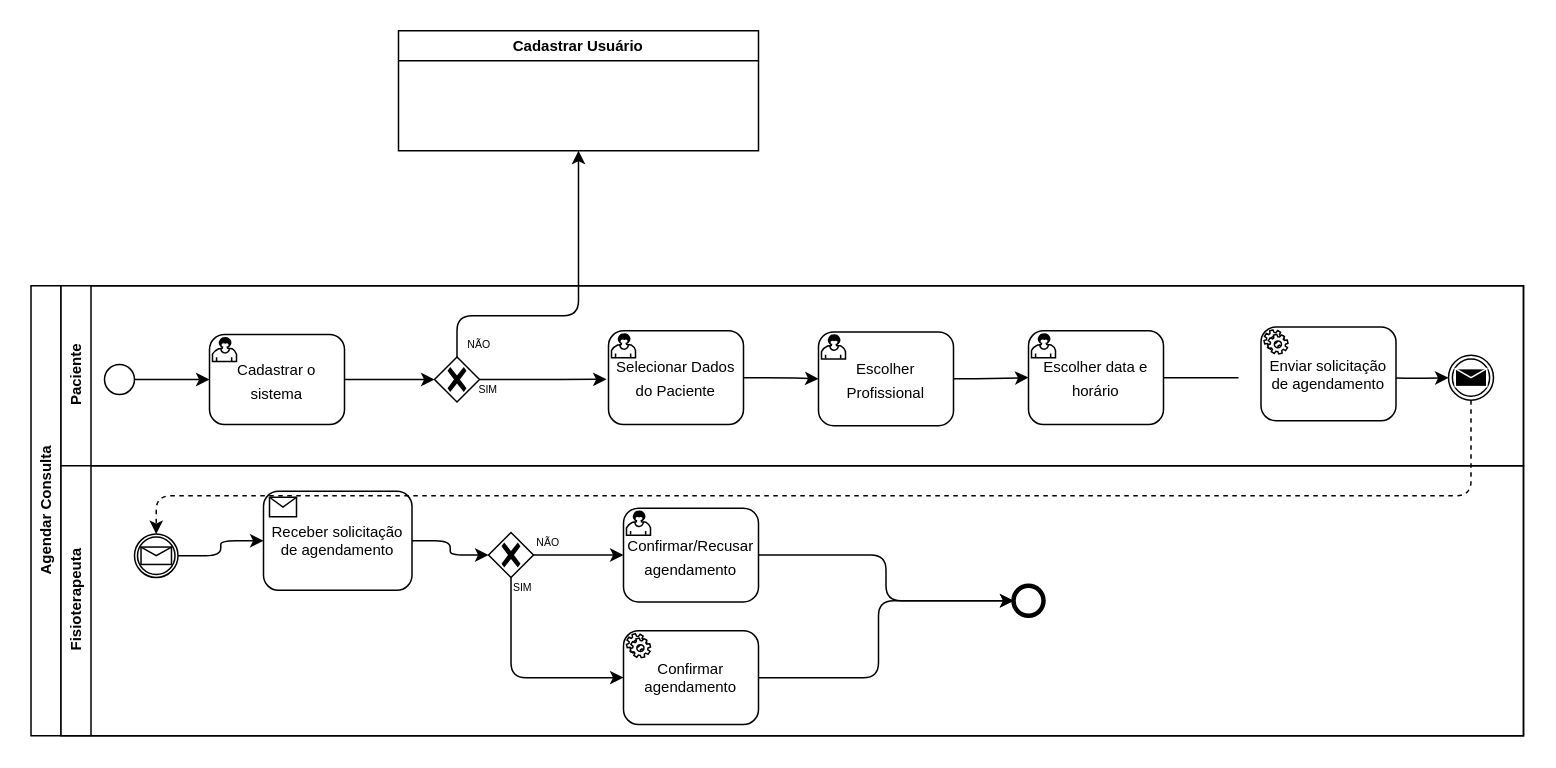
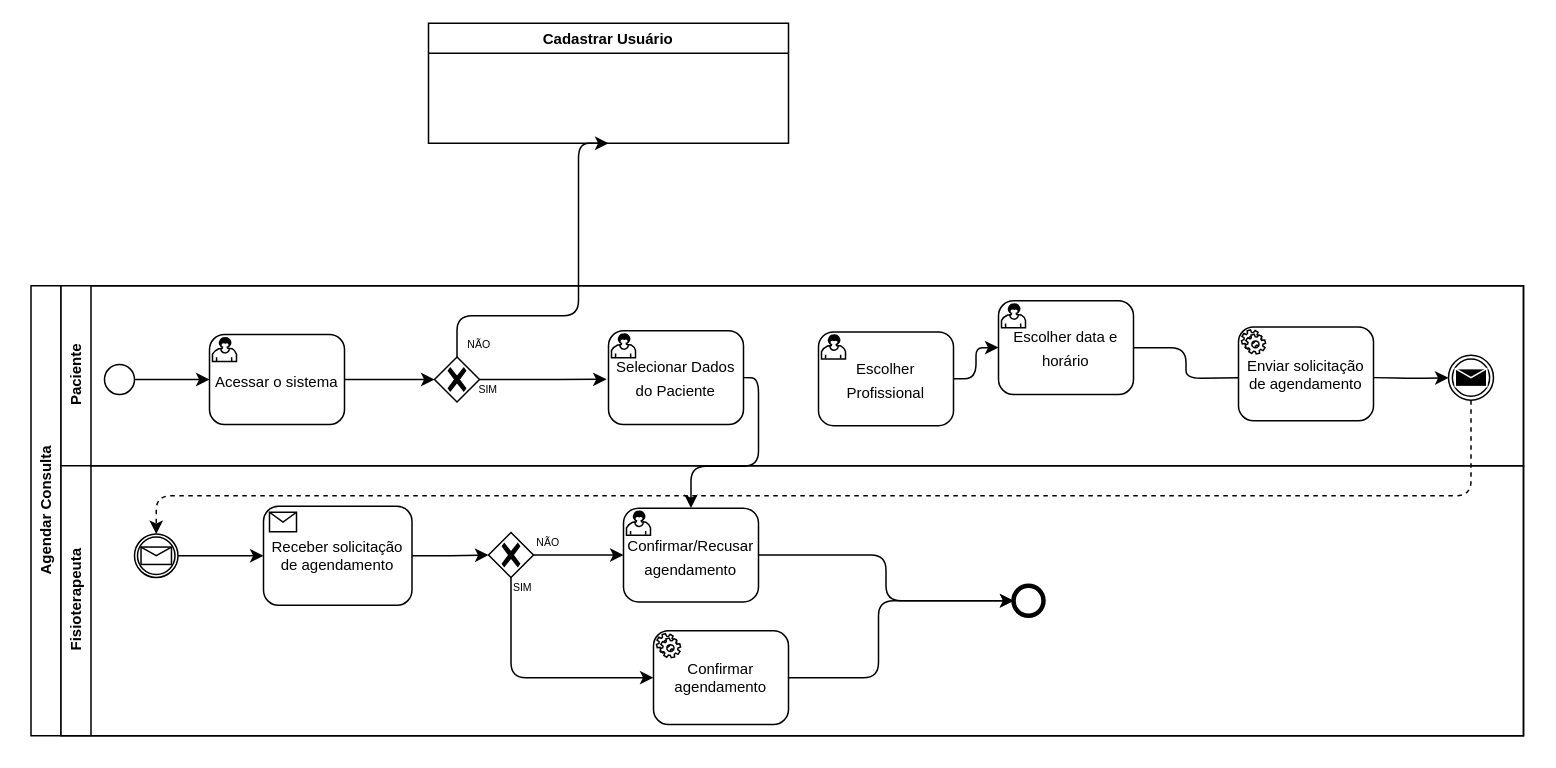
node "Cadastrar Usuário": moved (578, 91) -> (608, 83)
node "Enviar solicitação de agendamento": moved (1328, 374) -> (1306, 374)
edge "Selecionar Dados do Paciente" -> "Escolher Profissional": now "Selecionar Dados do Paciente" -> "Confirmar/Recusar agendamento"
node "Escolher data e horário": moved (1096, 378) -> (1066, 348)
node "Cadastrar o sistema": label "Cadastrar o sistema" -> "Acessar o sistema"
node "Receber solicitação de agendamento": moved (338, 541) -> (338, 556)
node "Confirmar agendamento": moved (691, 678) -> (721, 678)
